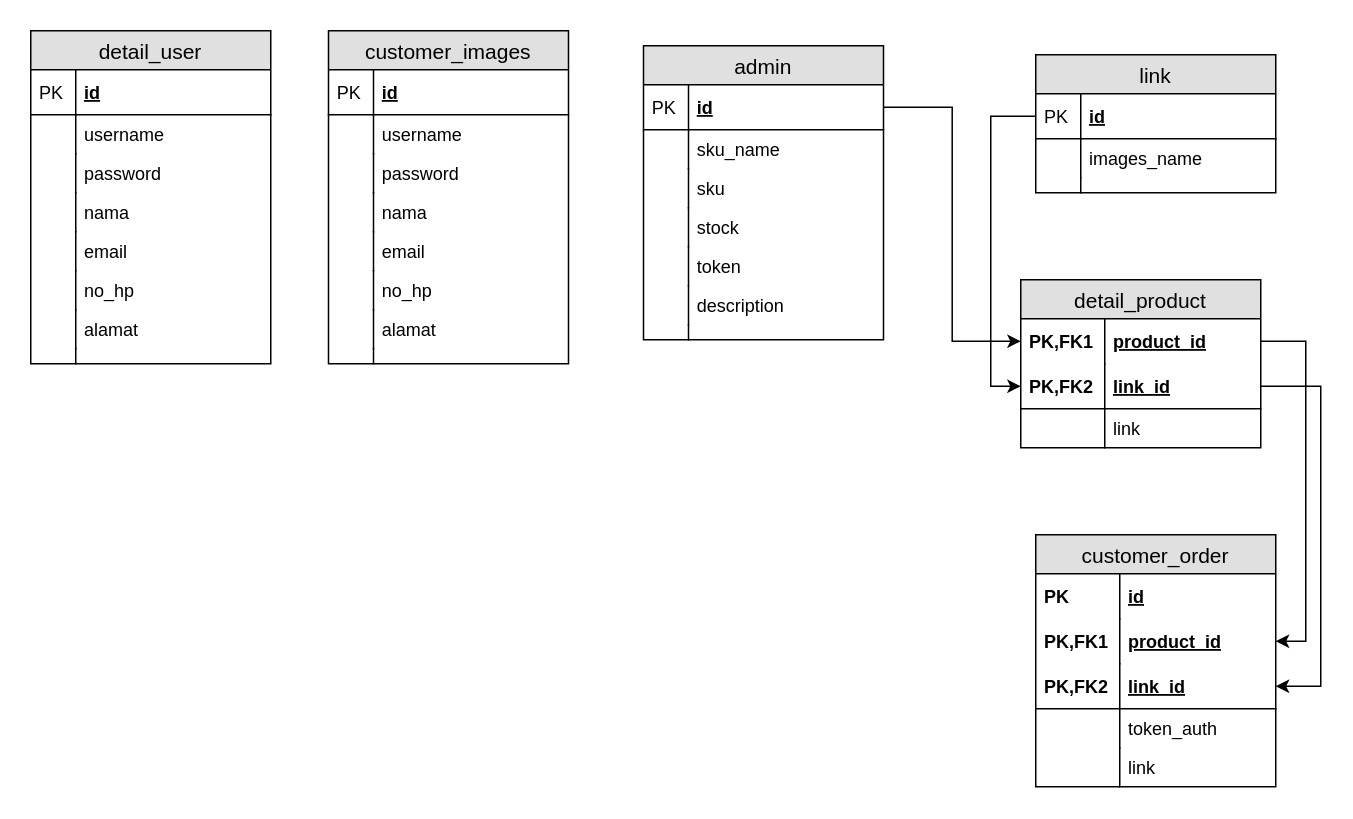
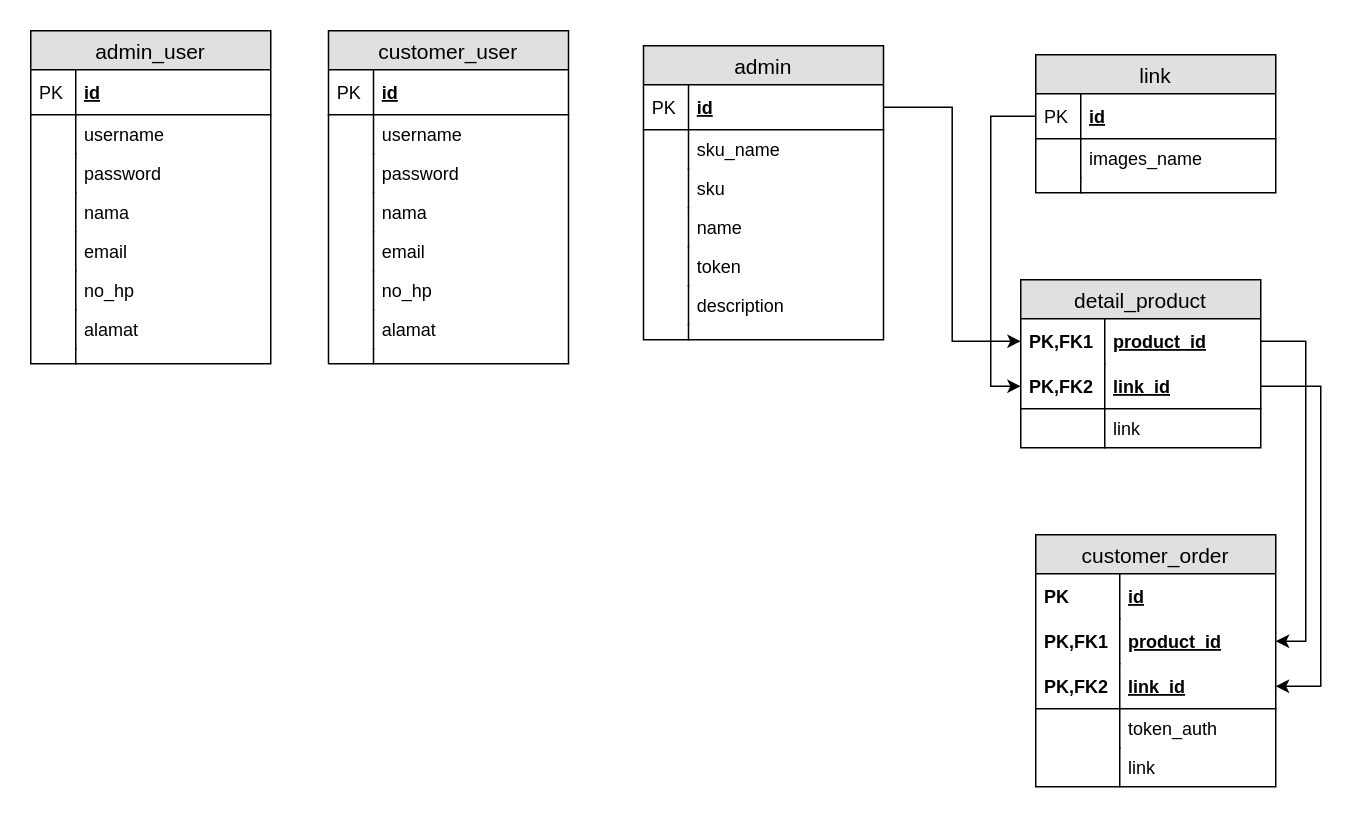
node "detail_user": label "detail_user" -> "admin_user"
node "customer_images": label "customer_images" -> "customer_user"
node "stock": label "stock" -> "name"
